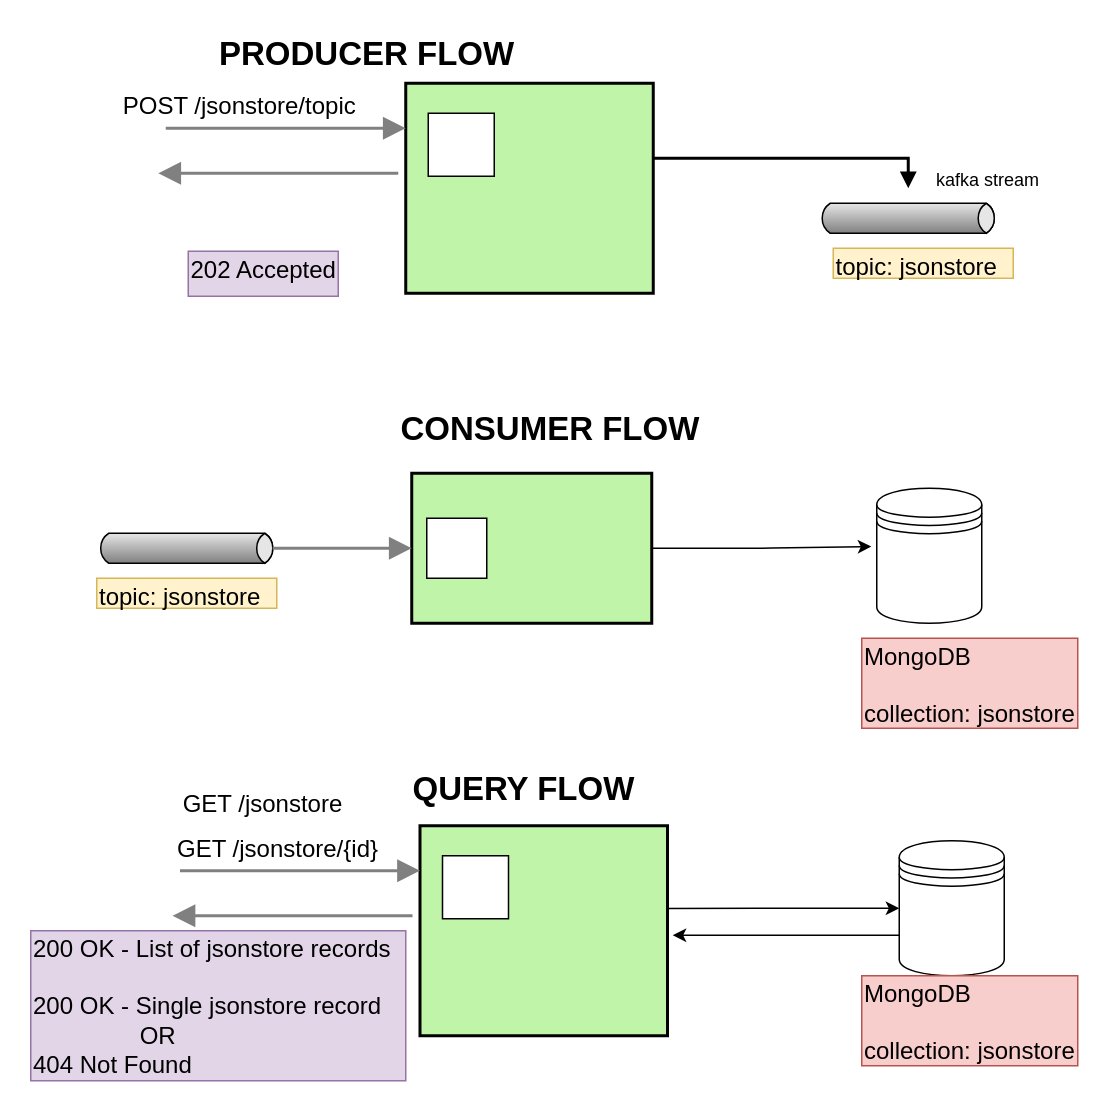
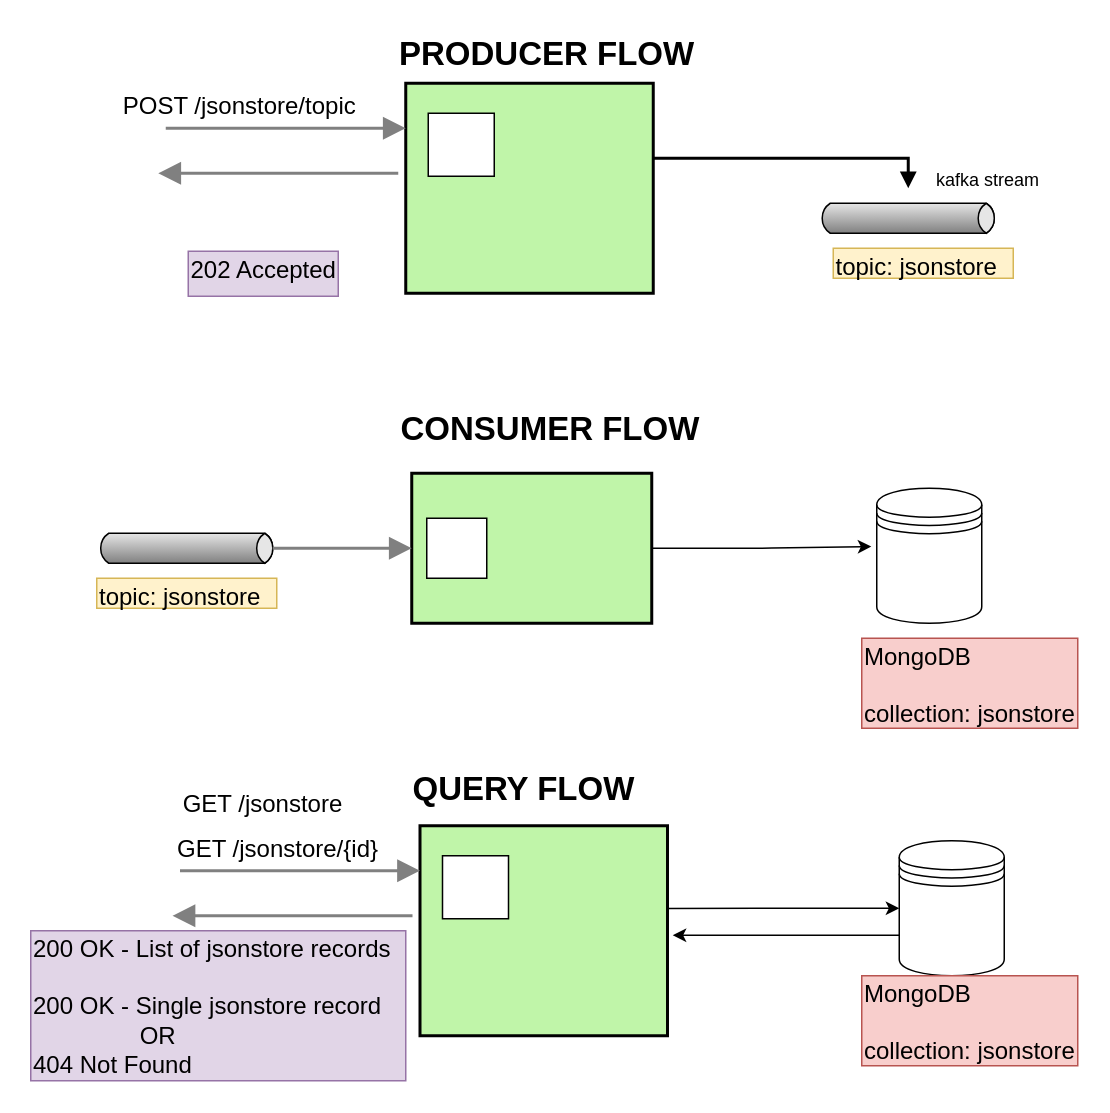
node "PRODUCER FLOW": moved (374, 46) -> (554, 46)
